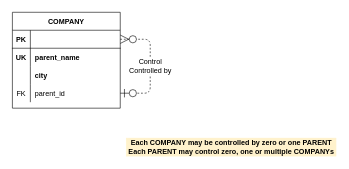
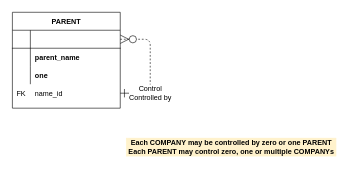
node "COMPANY": label "COMPANY" -> "PARENT"
node "PK": removed
node "UK": removed
node "Control Controlled by": moved (150, 66) -> (150, 93)
node "city": label "city" -> "one"
node "parent_id": label "parent_id" -> "name_id"
